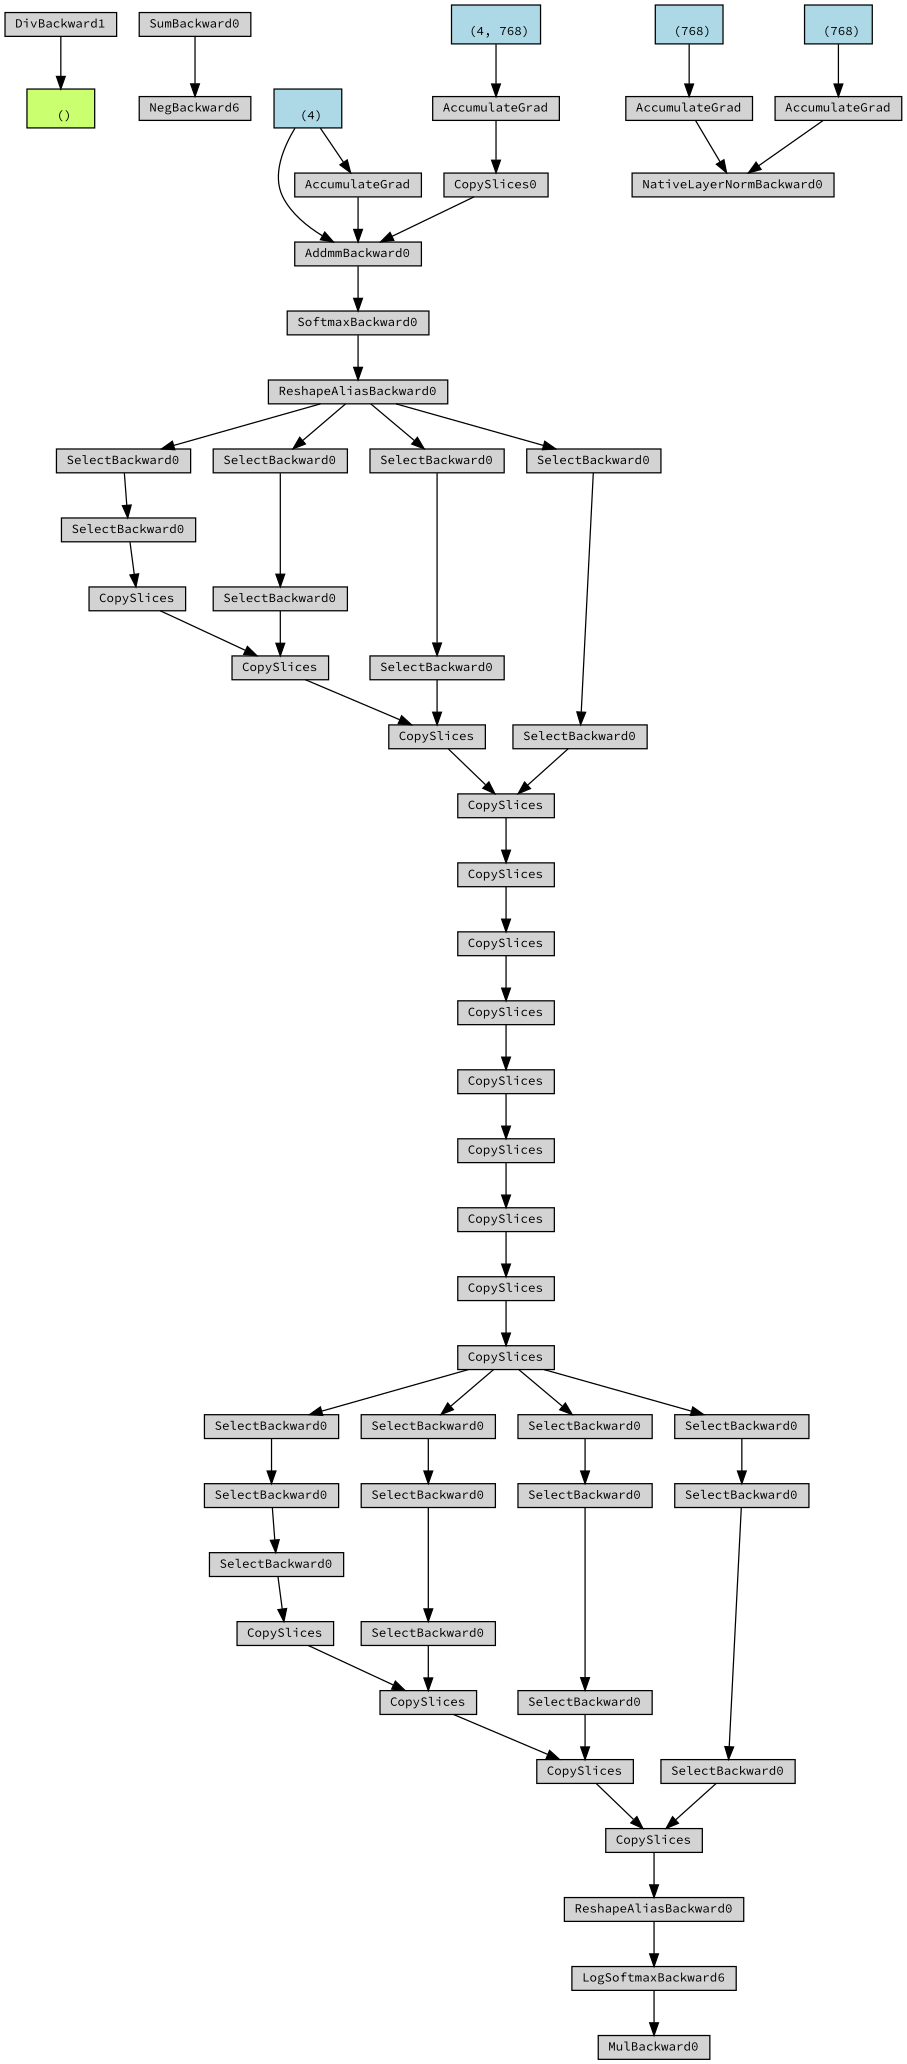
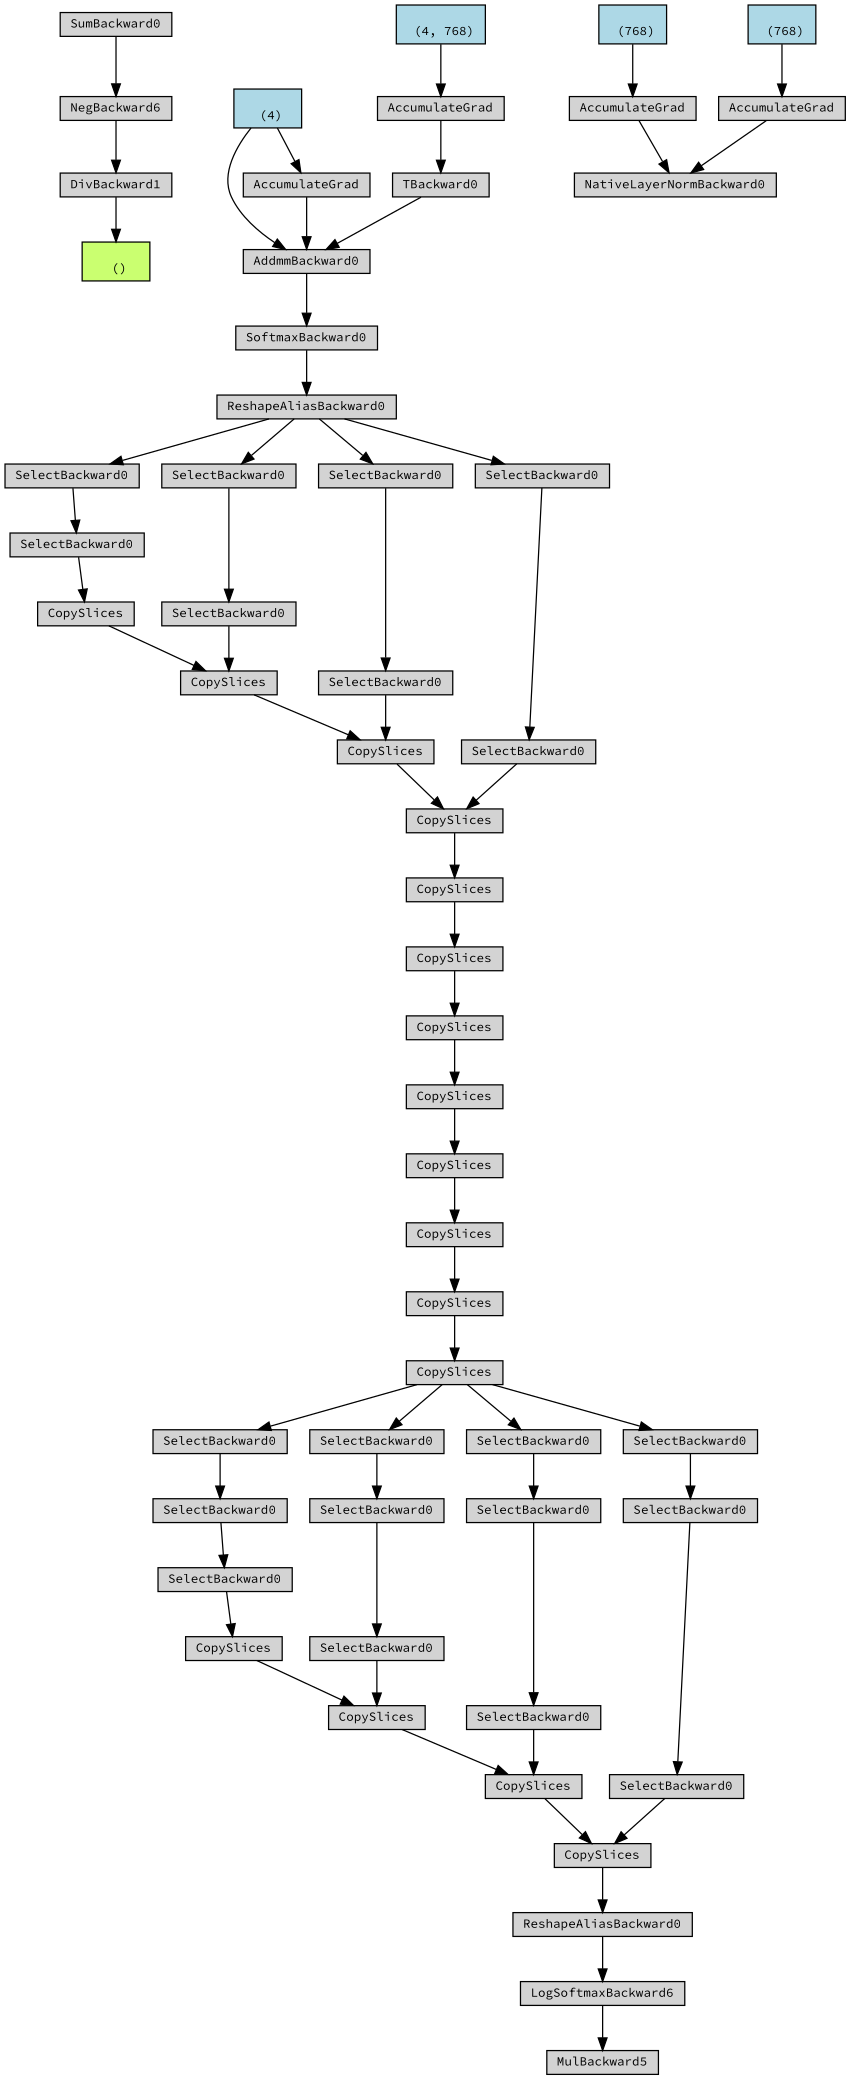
edge "NegBackward6" -> "DivBackward1": added
node "CopySlices0": label "CopySlices0" -> "TBackward0"
node "MulBackward0": label "MulBackward0" -> "MulBackward5"
